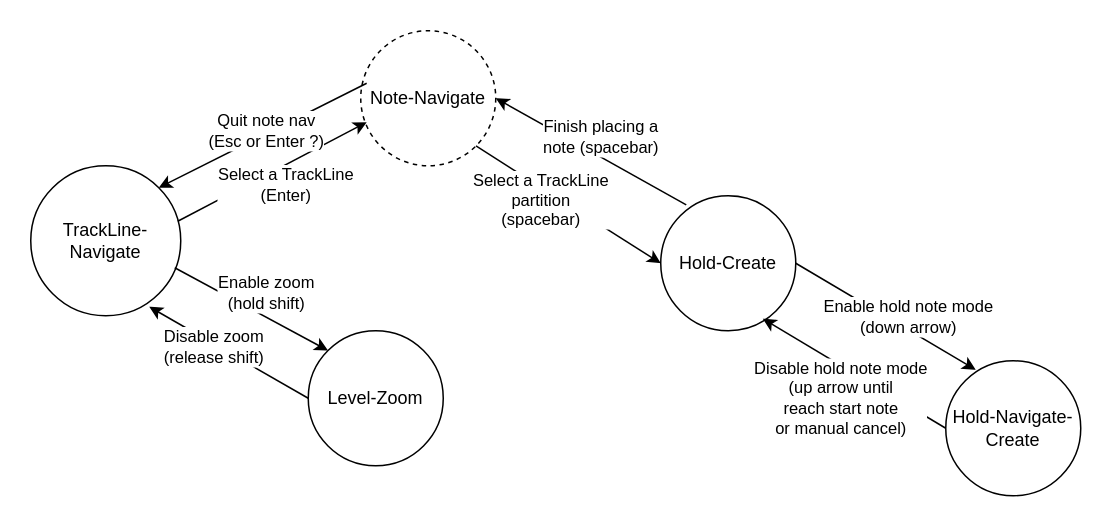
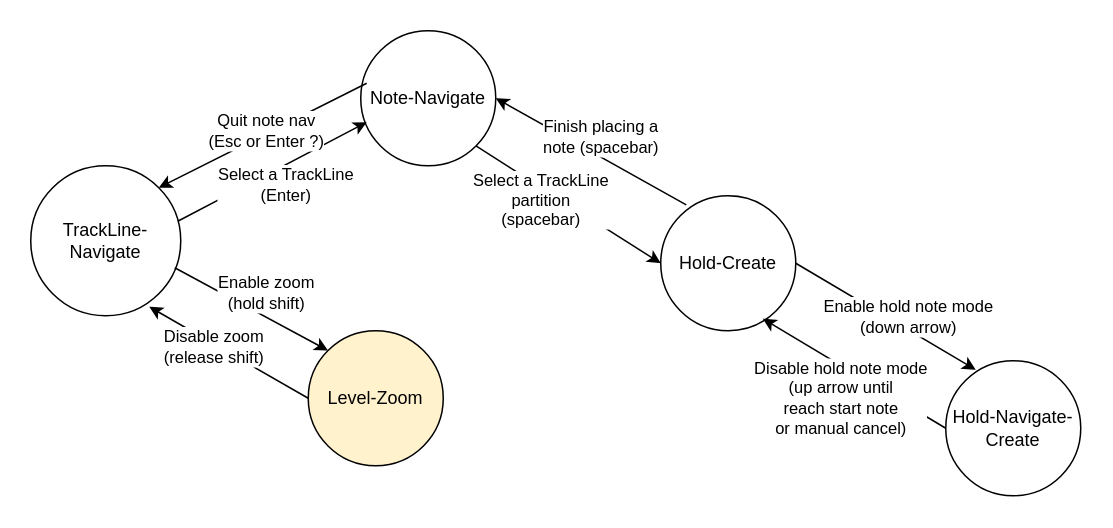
node "Note-Navigate": style dashed -> solid
node "Level-Zoom": fillcolor #ffffff -> #fff2cc
